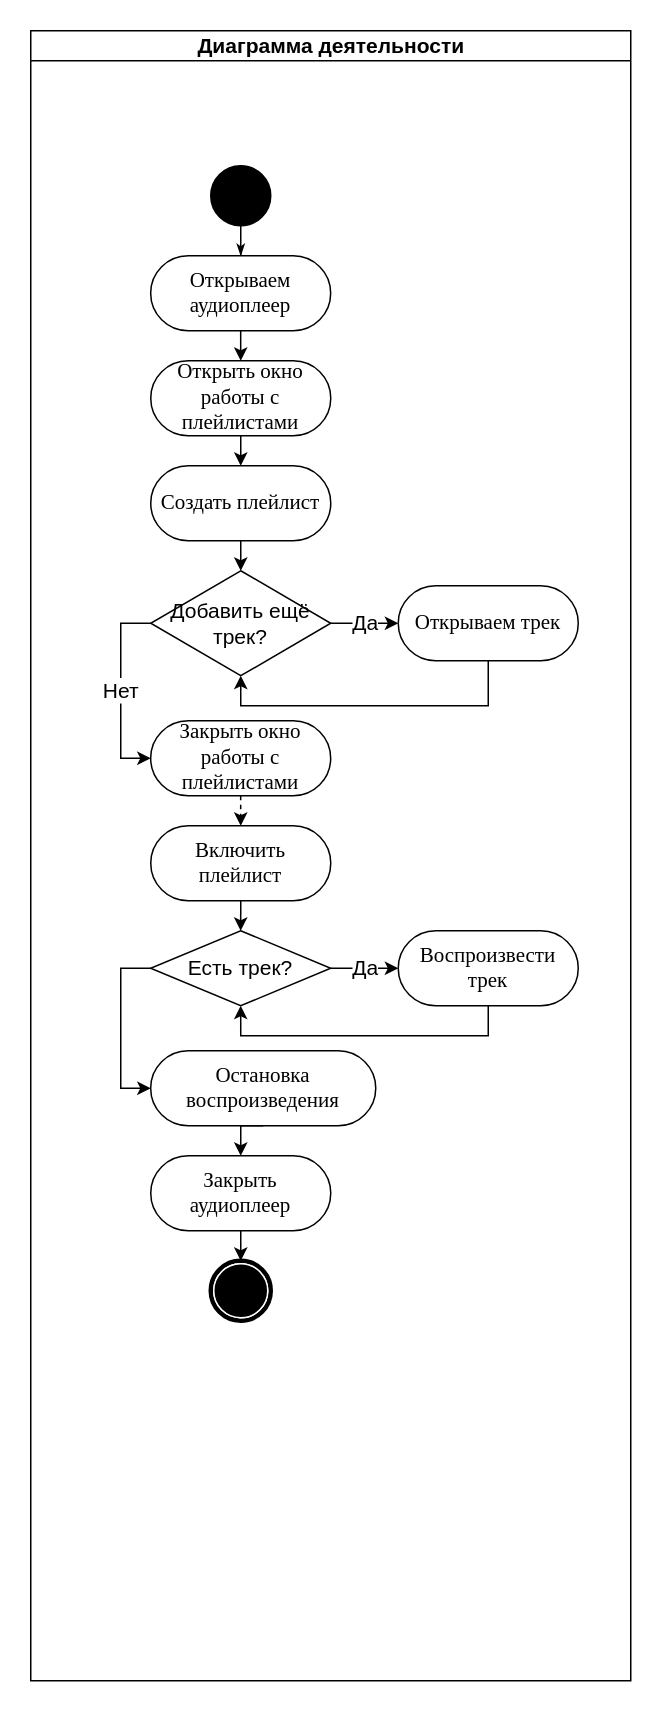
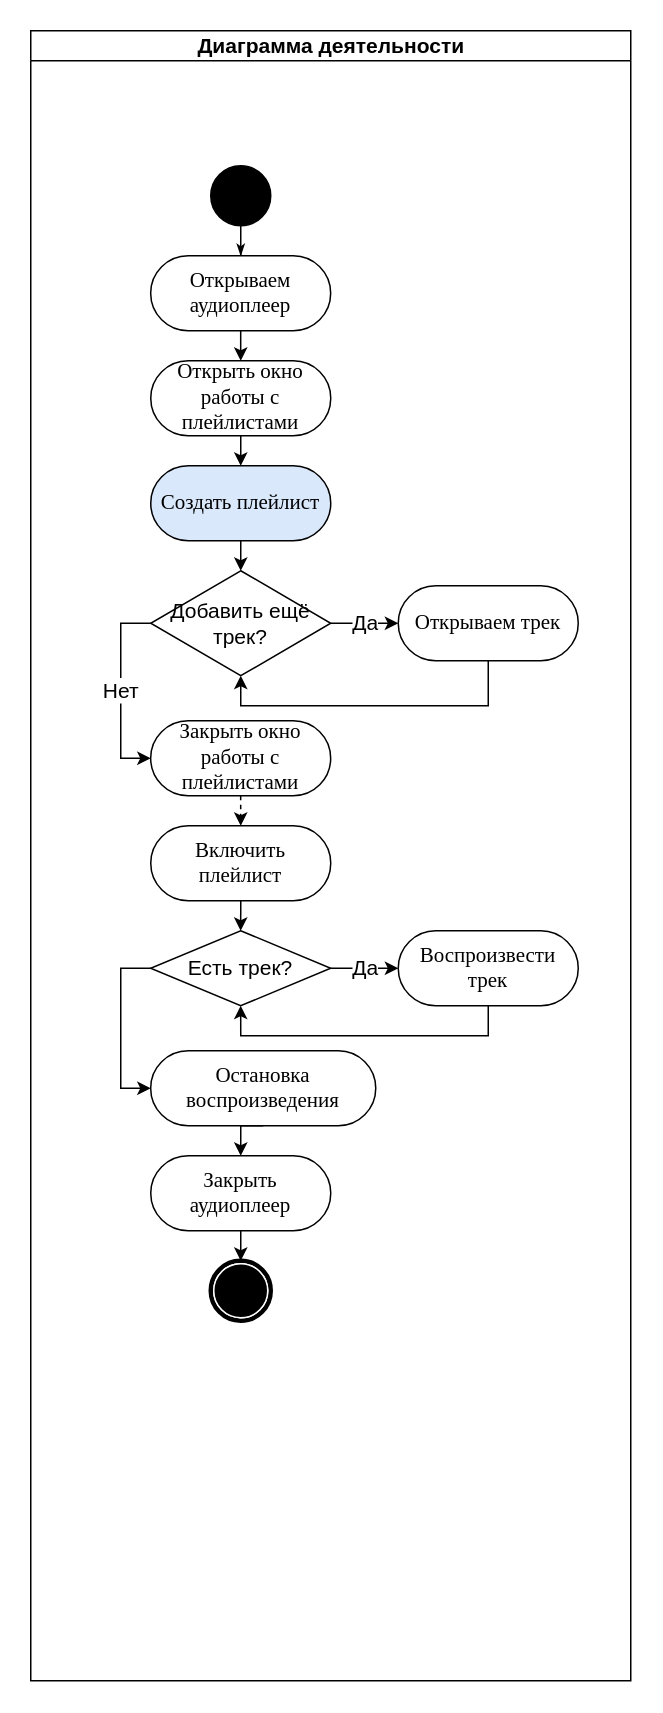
node "Создать плейлист": fillcolor #ffffff -> #dae8fc
